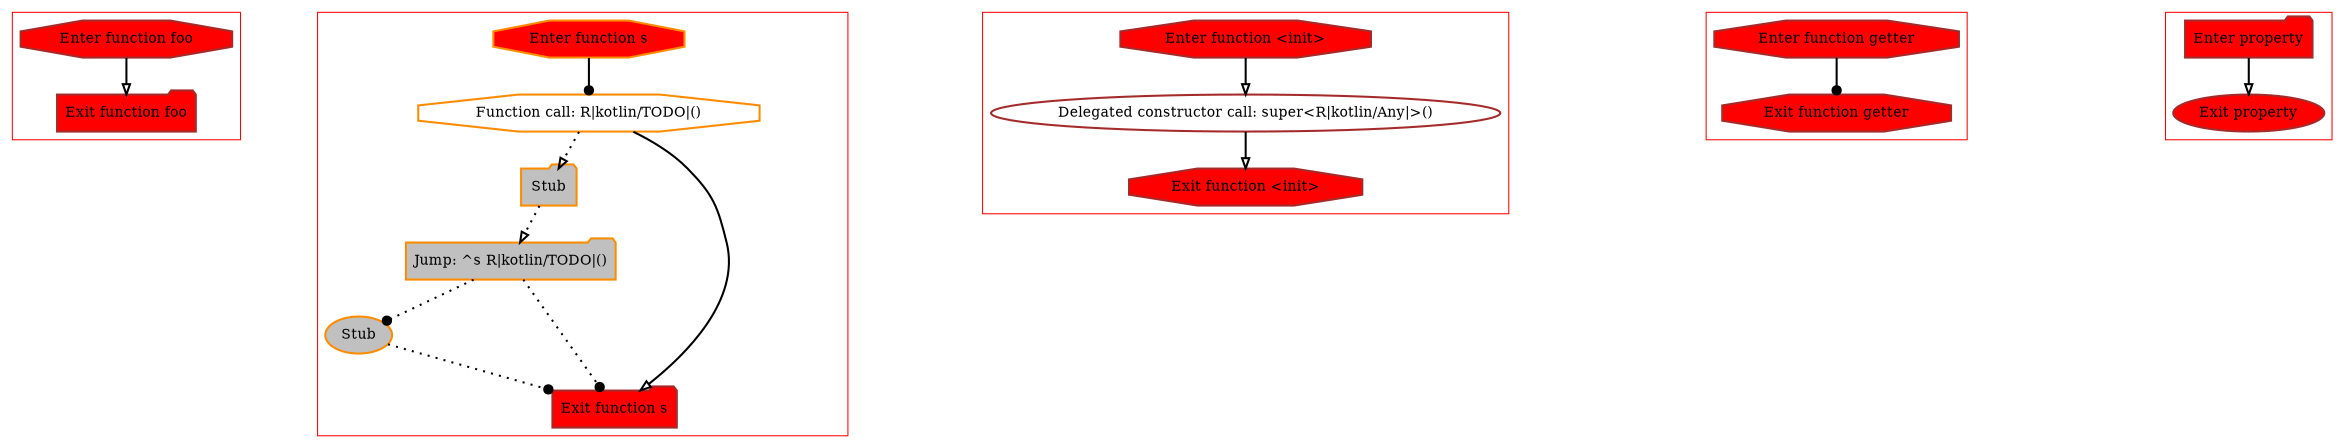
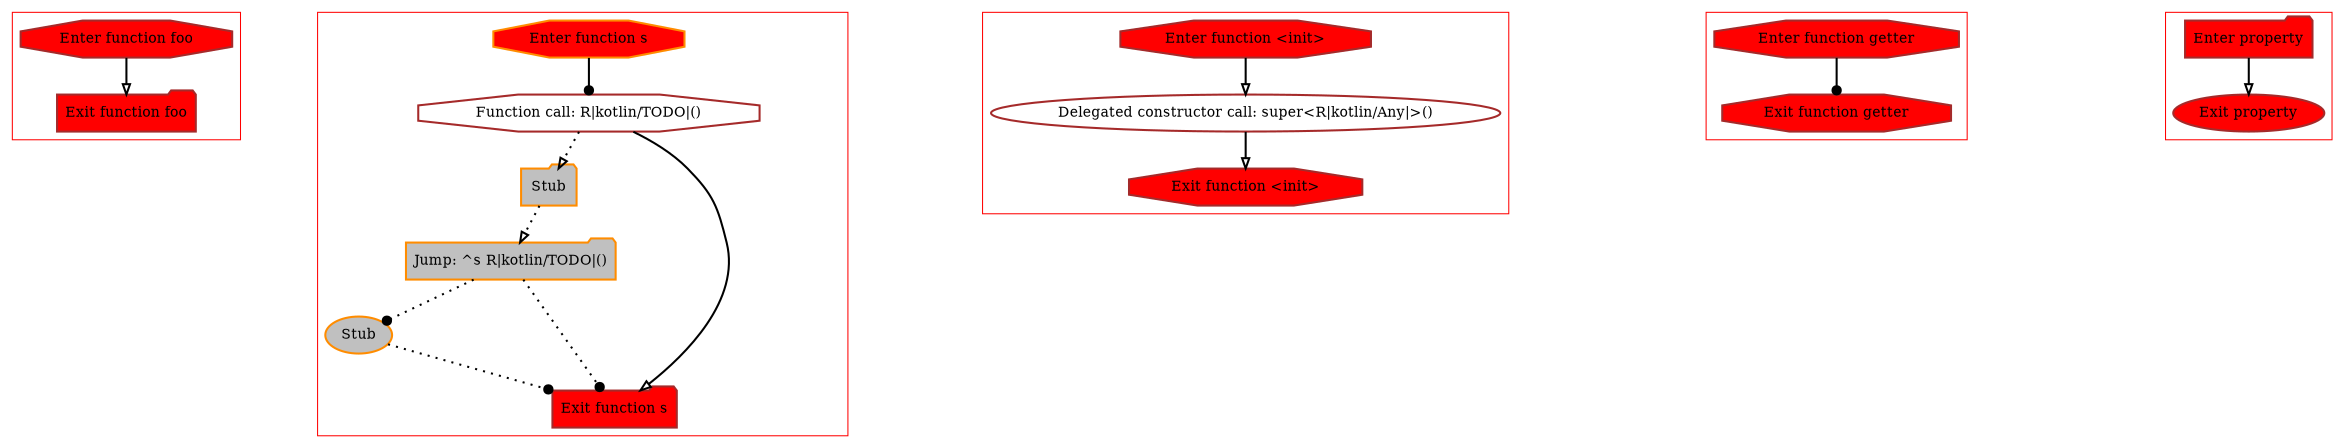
node "Function call: R|kotlin/TODO|()": color darkorange -> brown
